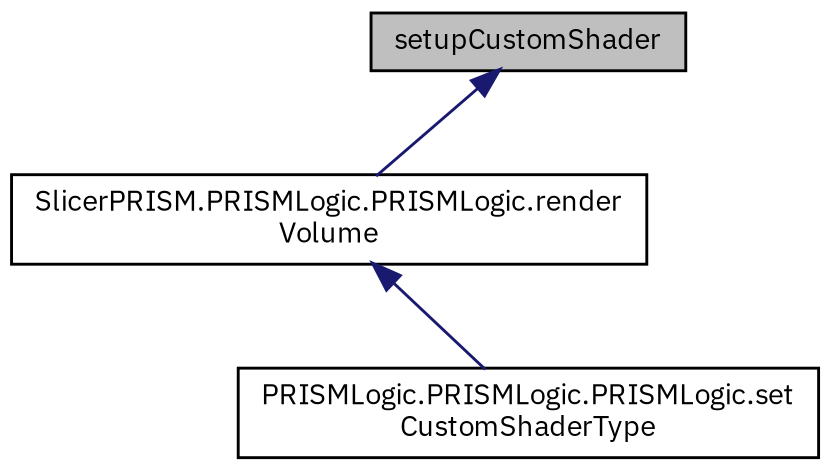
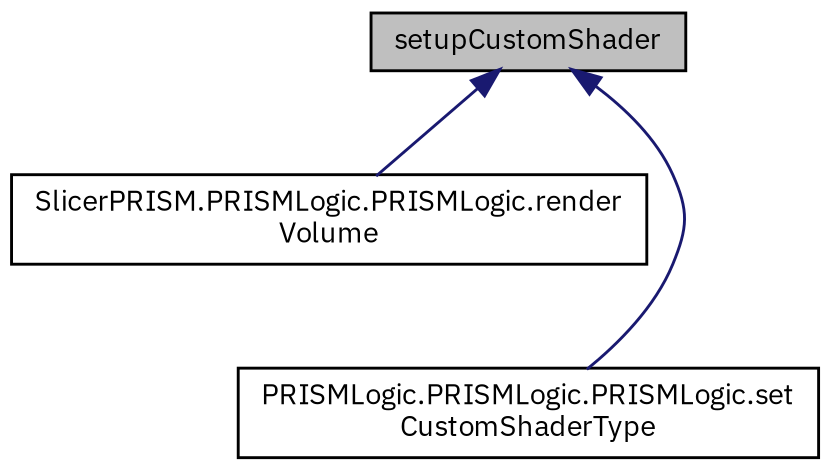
edge "PRISMLogic.PRISMLogic.PRISMLogic.set CustomShaderType" -> "SlicerPRISM.PRISMLogic.PRISMLogic.render Volume": now "PRISMLogic.PRISMLogic.PRISMLogic.set CustomShaderType" -> "setupCustomShader"
